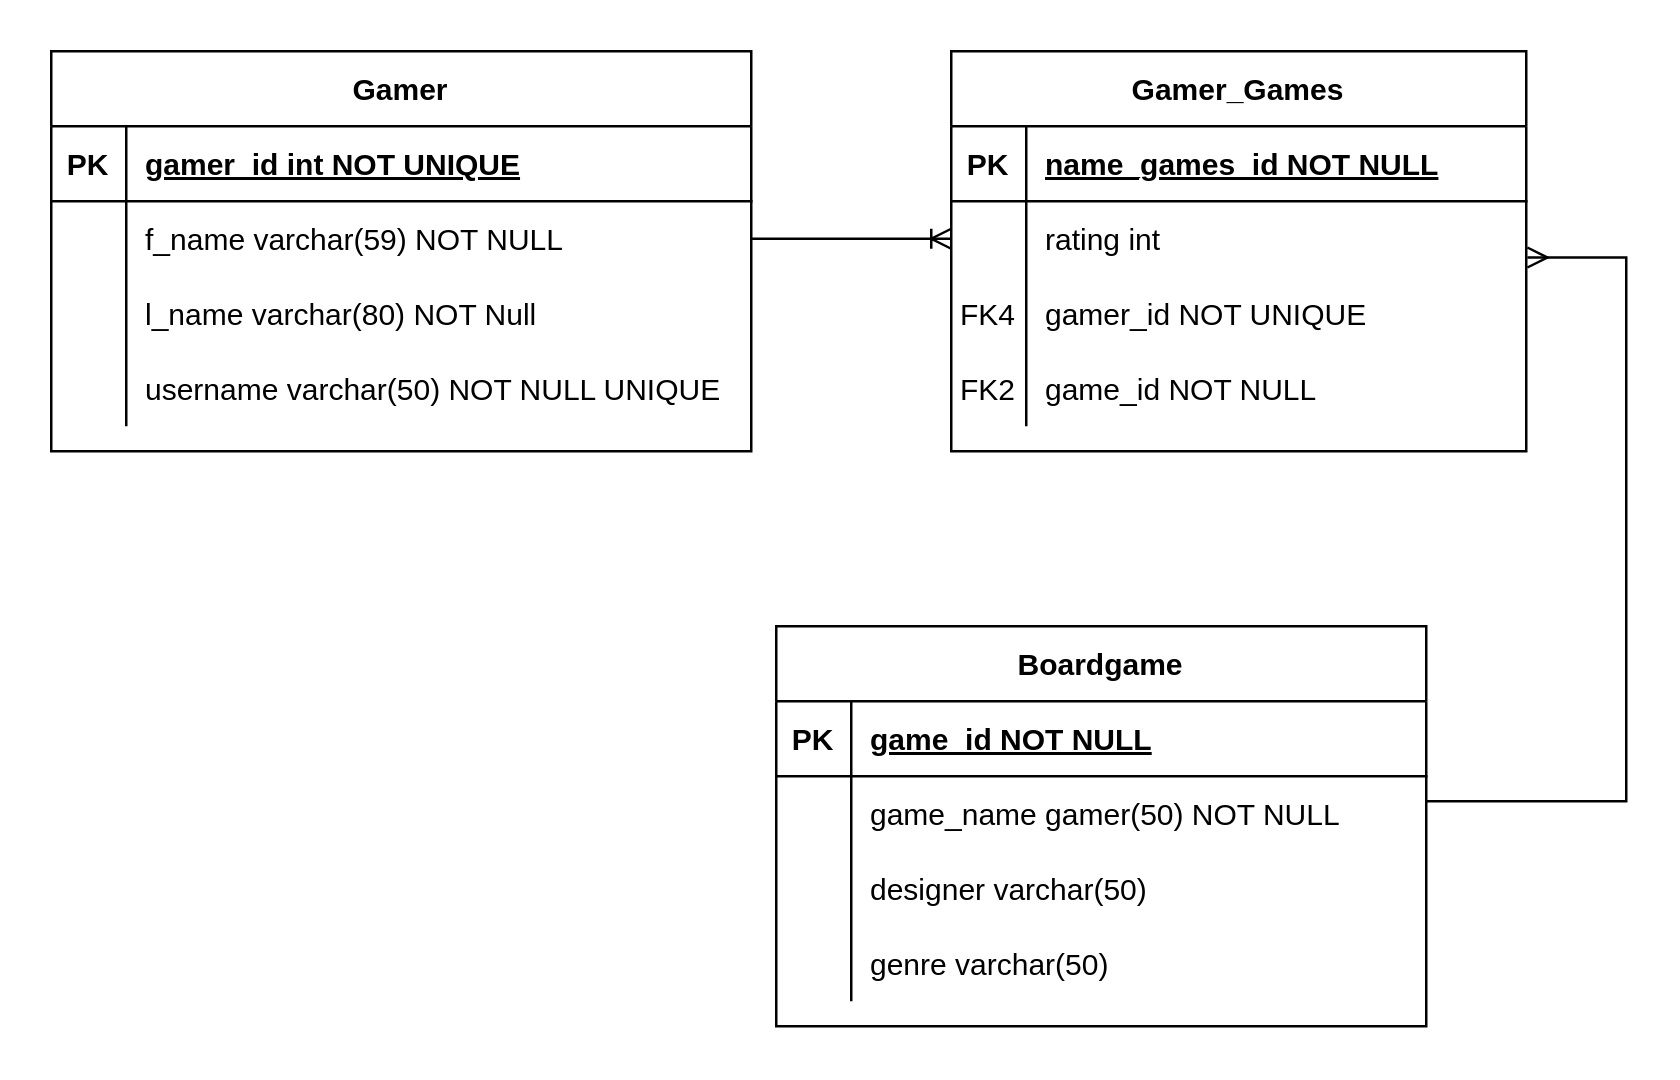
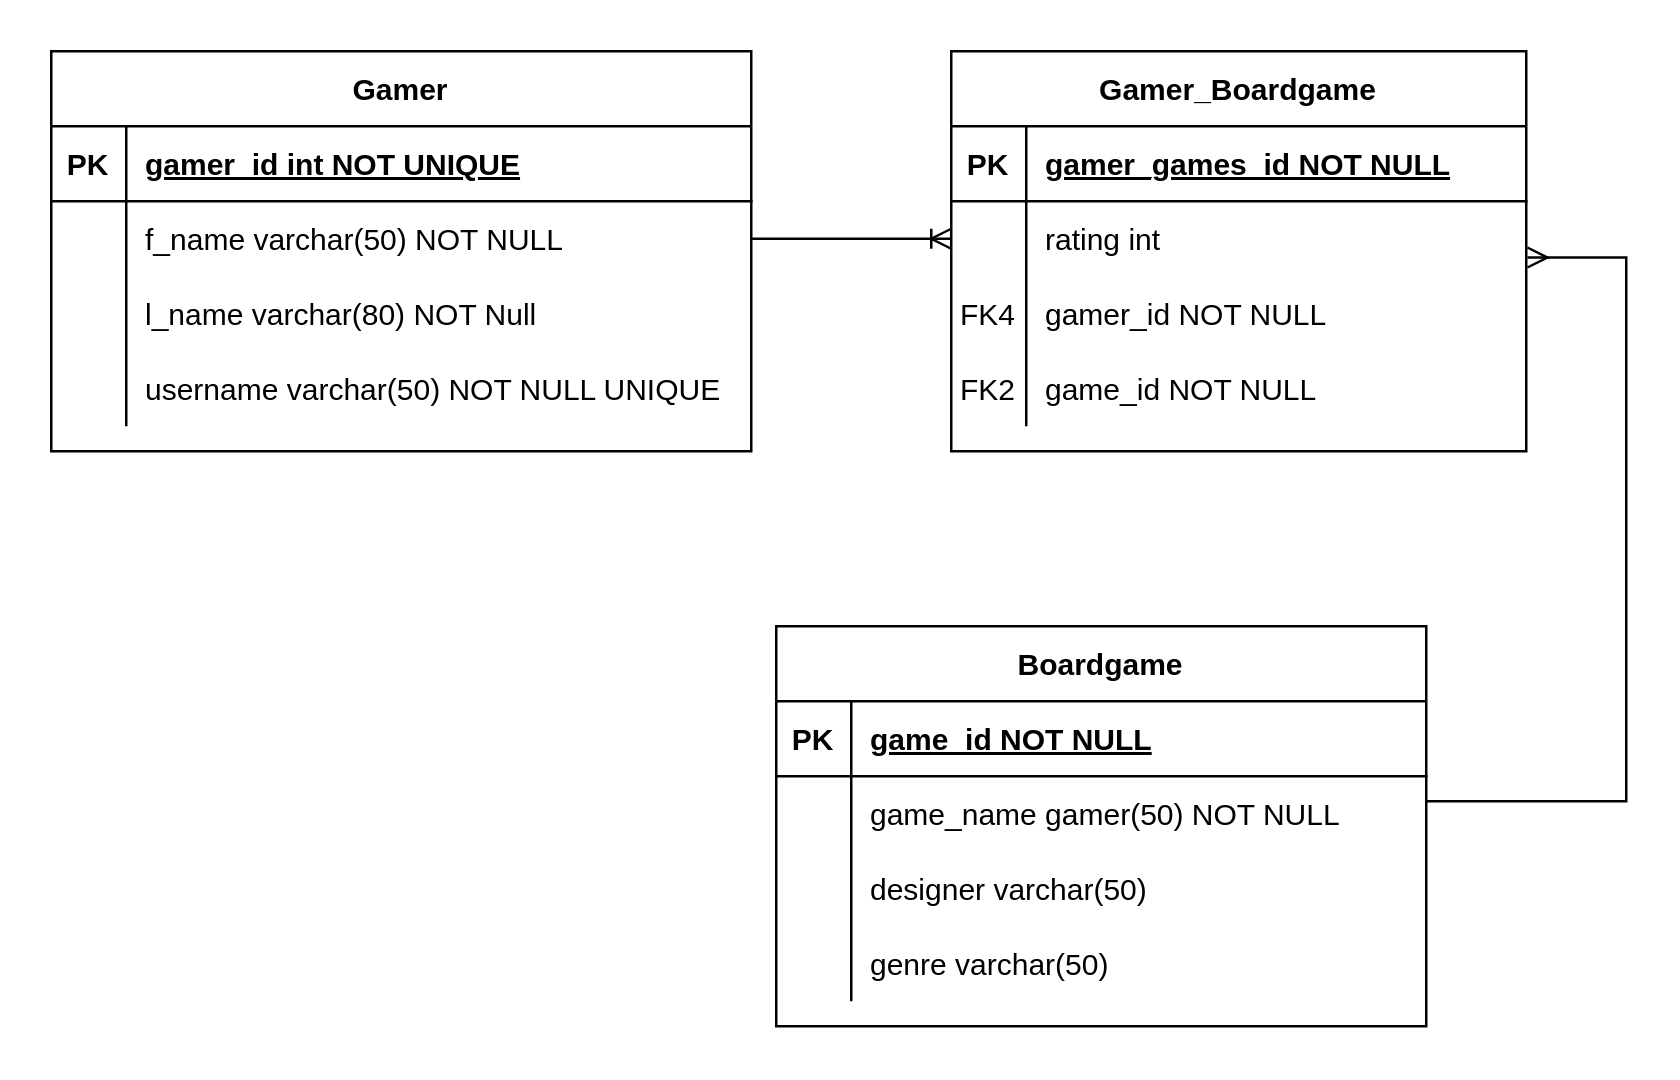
node "Gamer_Games": label "Gamer_Games" -> "Gamer_Boardgame"
node "name_games_id NOT NULL": label "name_games_id NOT NULL" -> "gamer_games_id NOT NULL"
node "f_name varchar(59) NOT NULL": label "f_name varchar(59) NOT NULL" -> "f_name varchar(50) NOT NULL"
node "gamer_id NOT UNIQUE": label "gamer_id NOT UNIQUE" -> "gamer_id NOT NULL"
